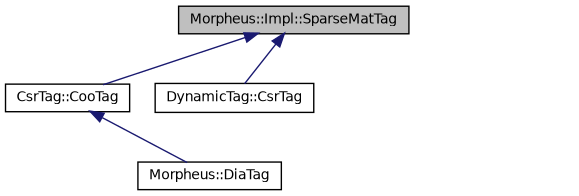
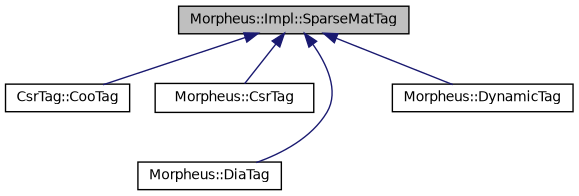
node "DynamicTag::CsrTag": label "DynamicTag::CsrTag" -> "Morpheus::CsrTag"
node "Morpheus::DynamicTag": added
edge "Morpheus::DiaTag" -> "CsrTag::CooTag": now "Morpheus::DiaTag" -> "Morpheus::Impl::SparseMatTag"
